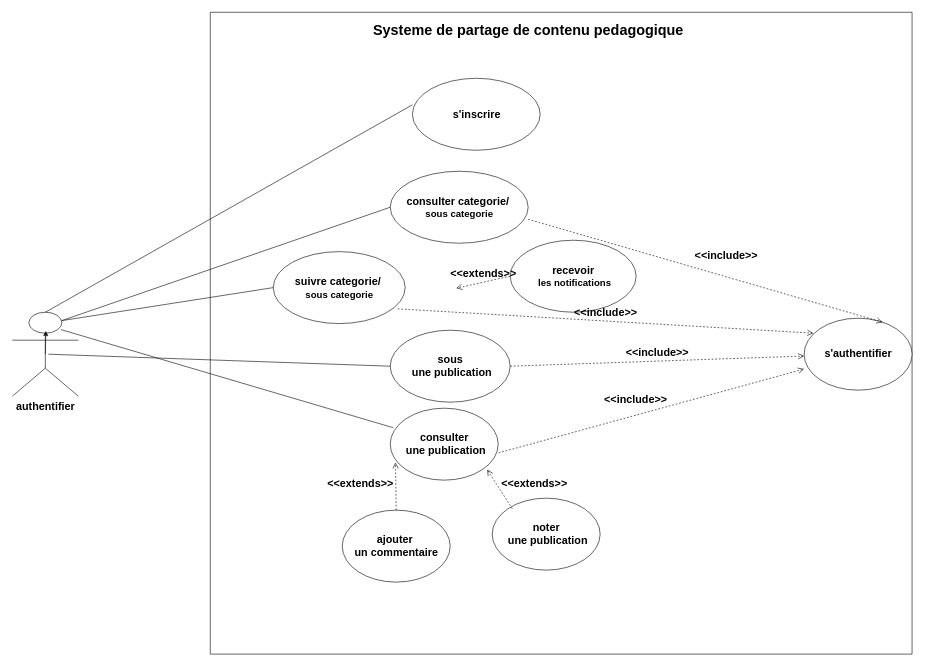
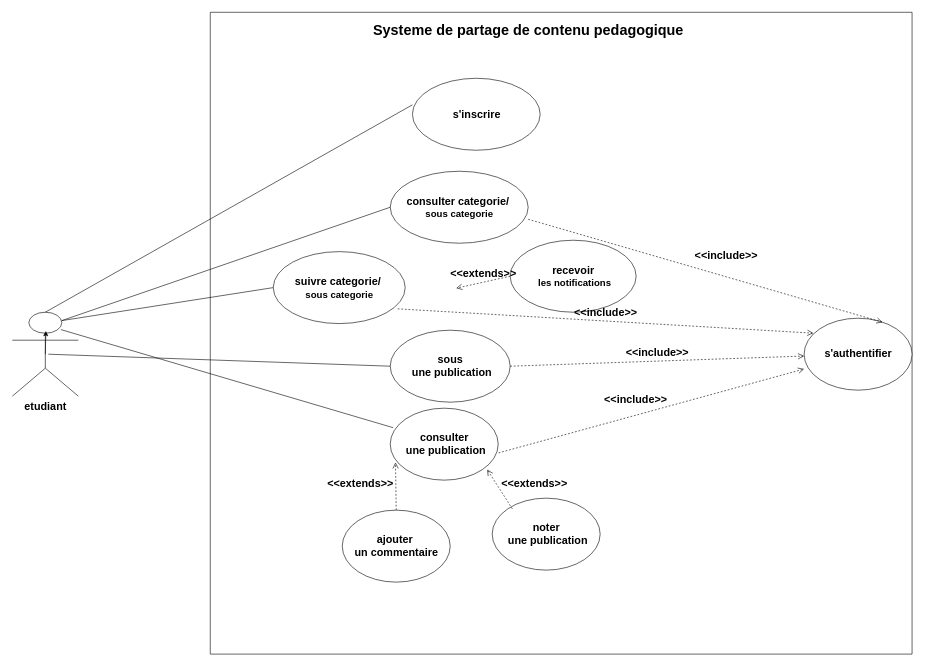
node "authentifier": label "authentifier" -> "etudiant"
